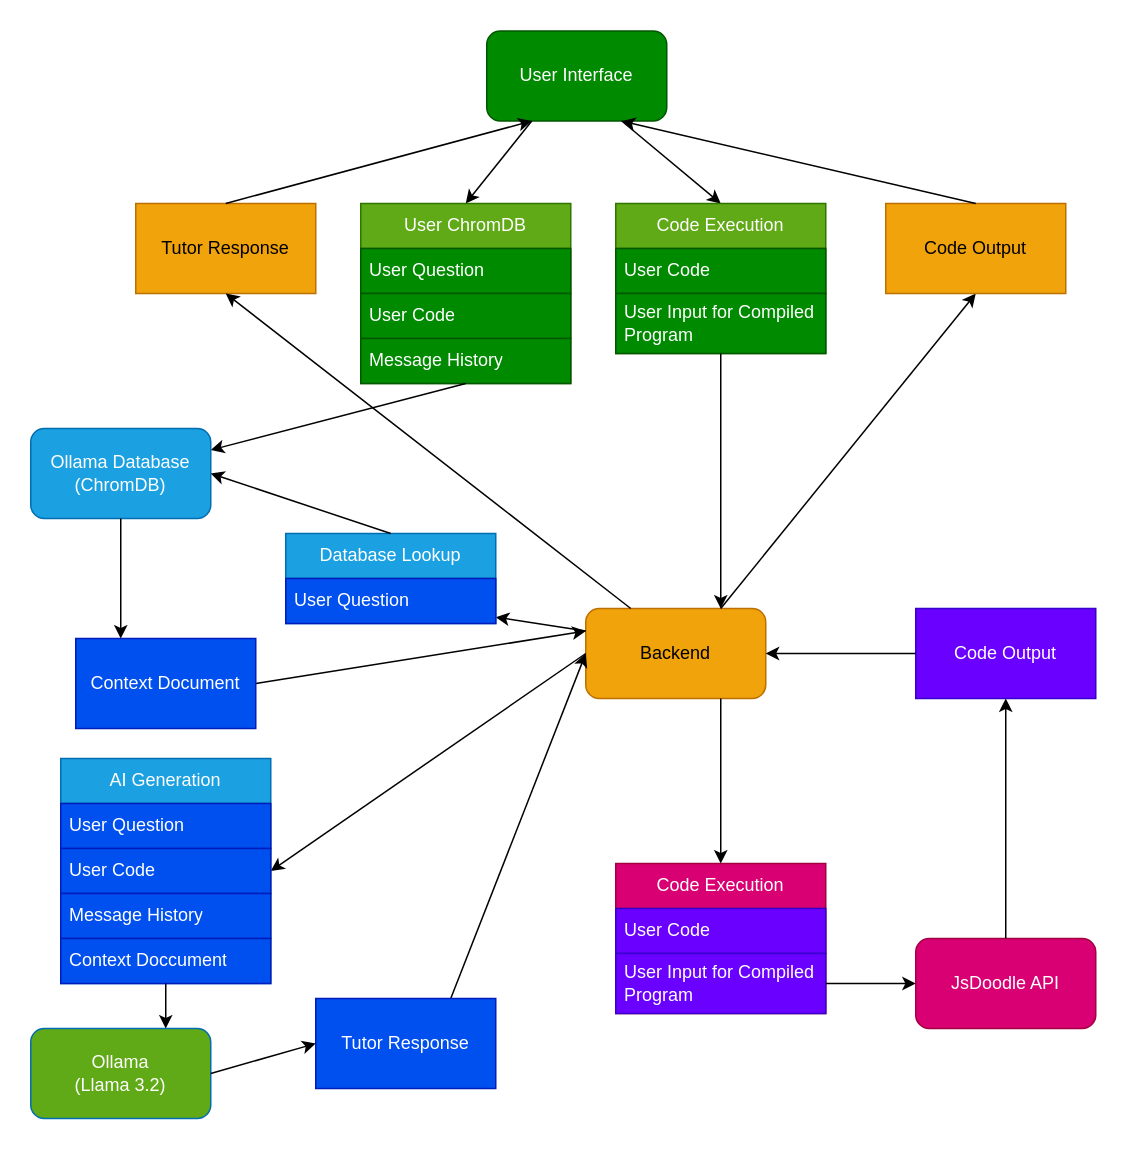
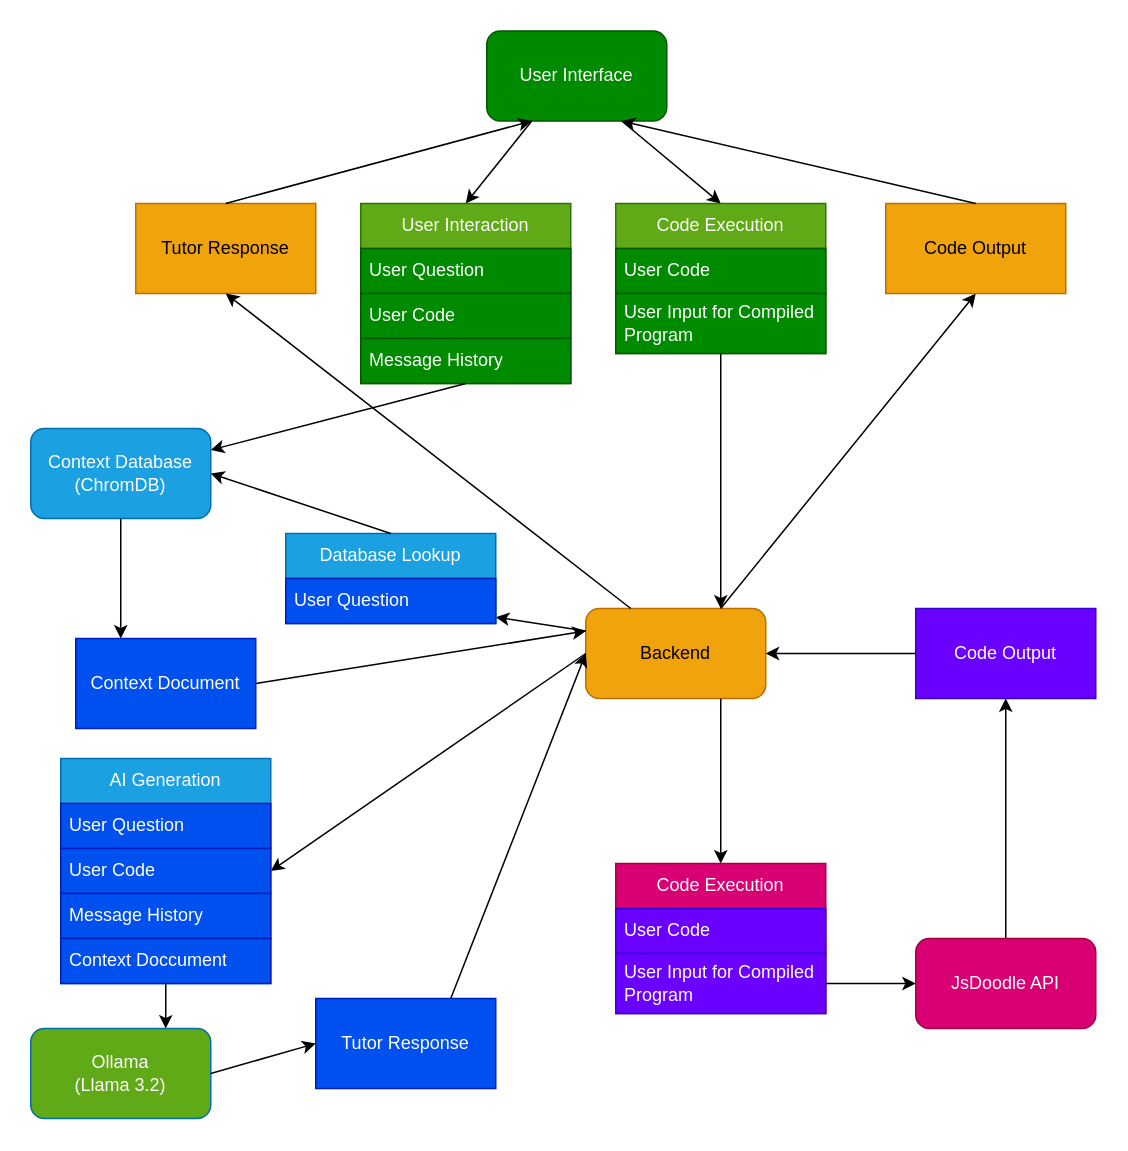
node "User ChromDB": label "User ChromDB" -> "User Interaction"
node "Ollama Database (ChromDB)": label "Ollama Database (ChromDB)" -> "Context Database (ChromDB)"
